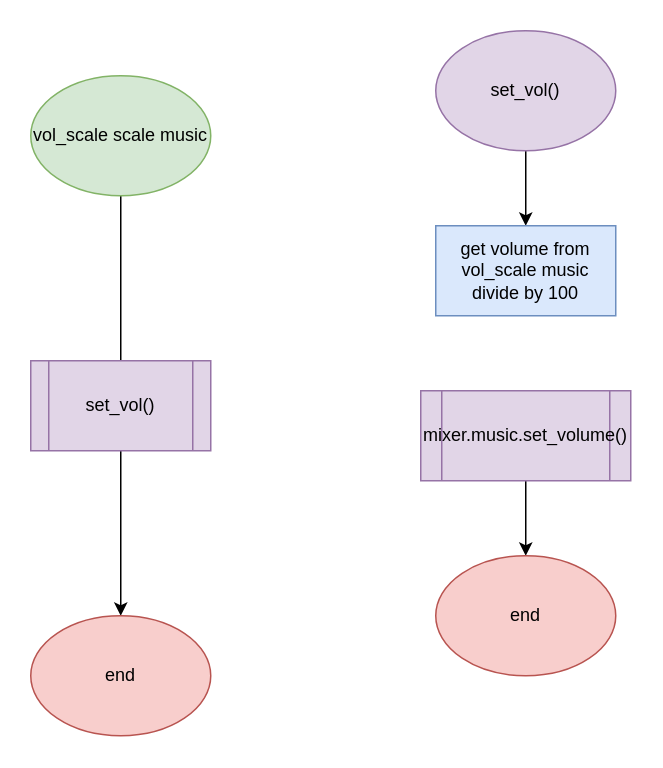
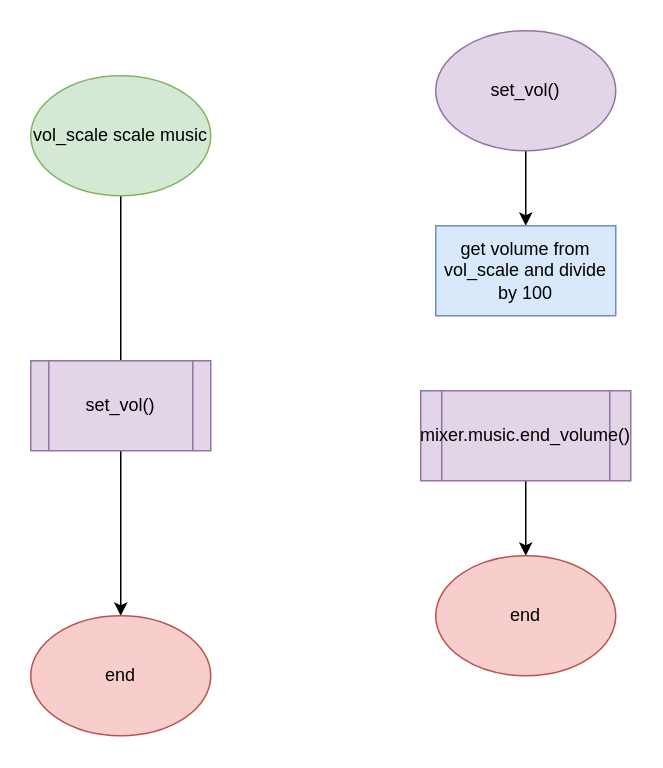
node "get volume from vol_scale music divide by 100": label "get volume from vol_scale music divide by 100" -> "get volume from vol_scale and divide by 100"
node "mixer.music.set_volume()": label "mixer.music.set_volume()" -> "mixer.music.end_volume()"
